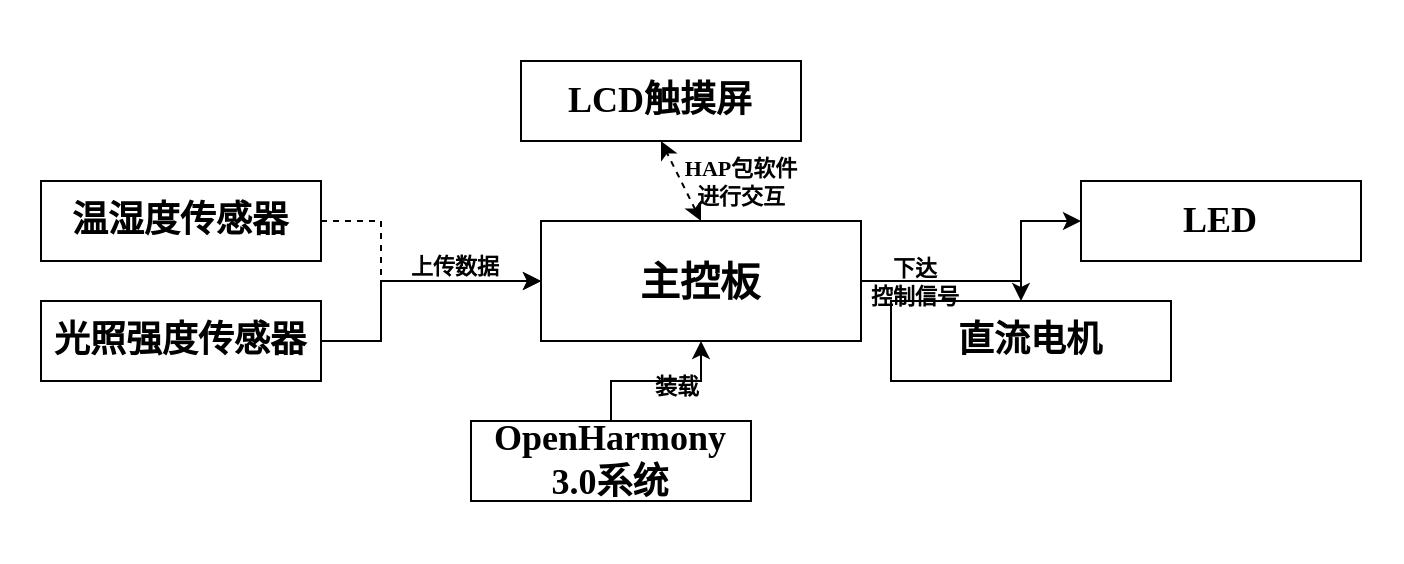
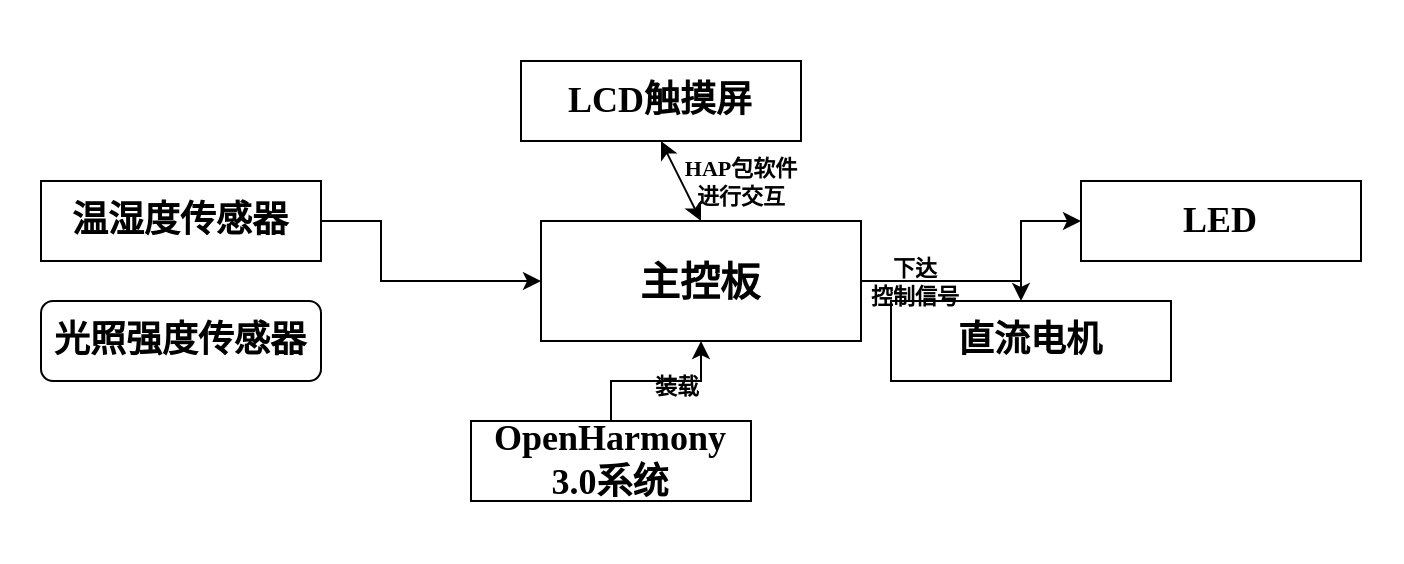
edge "LCD触摸屏" -- "主控板": style dashed -> solid
edge "温湿度传感器" -> "主控板": style dashed -> solid
node "光照强度传感器": shape rectangle -> rounded rectangle
edge "光照强度传感器" -> "主控板": removed, label "上传数据"
